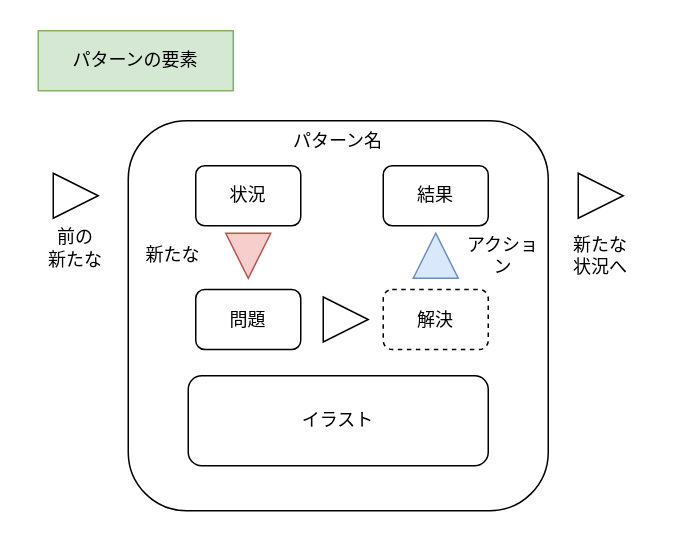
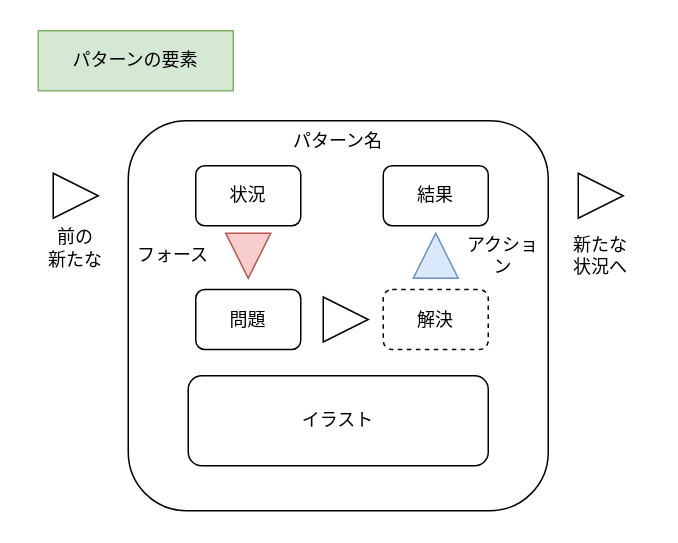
node "新たな": label "新たな" -> "フォース"
